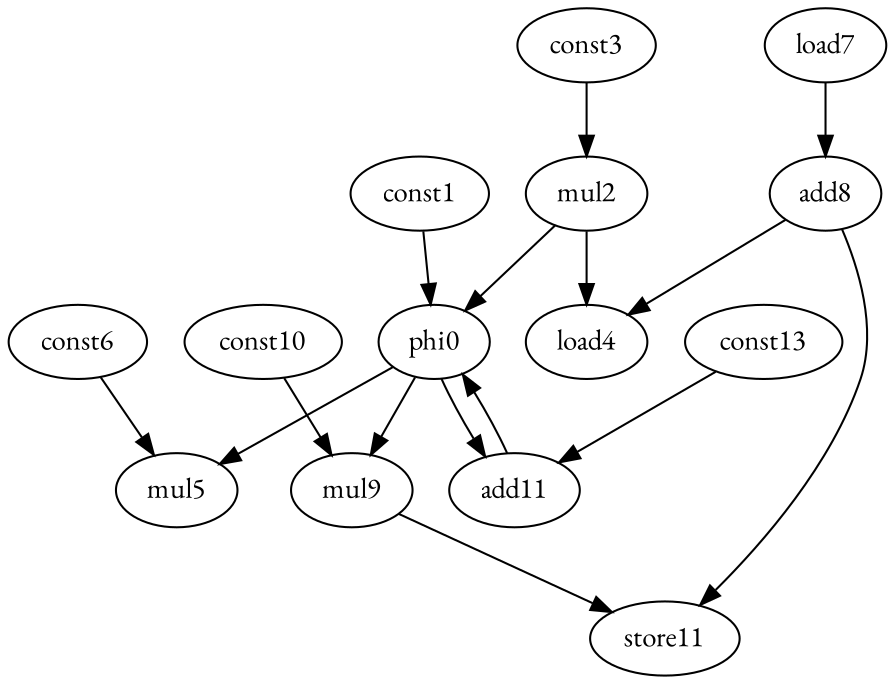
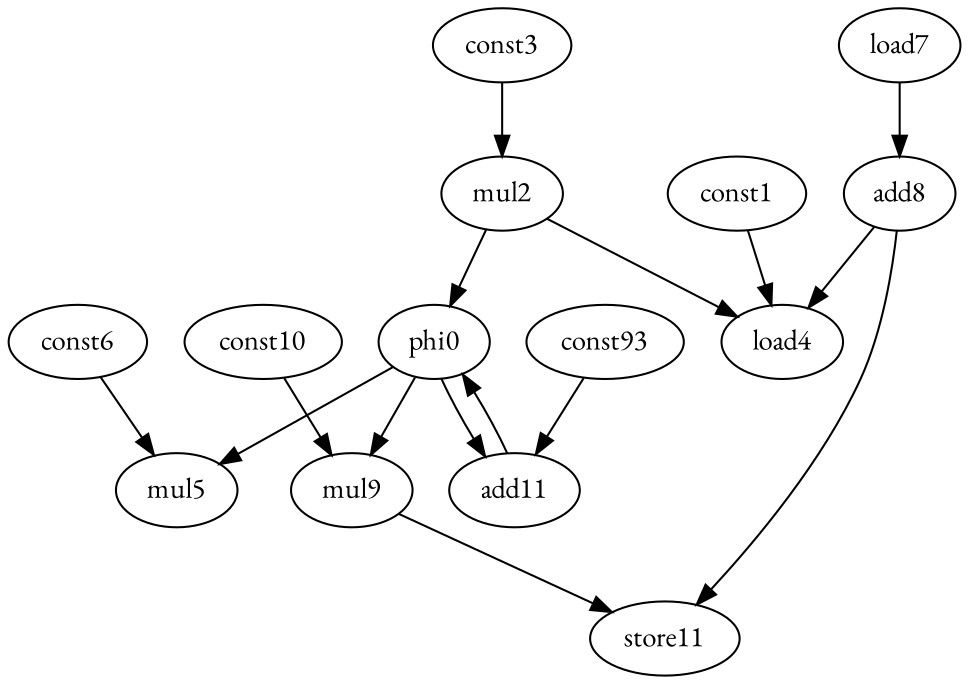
edge "const1" -> "phi0": now "const1" -> "load4"
node "const13": label "const13" -> "const93"
